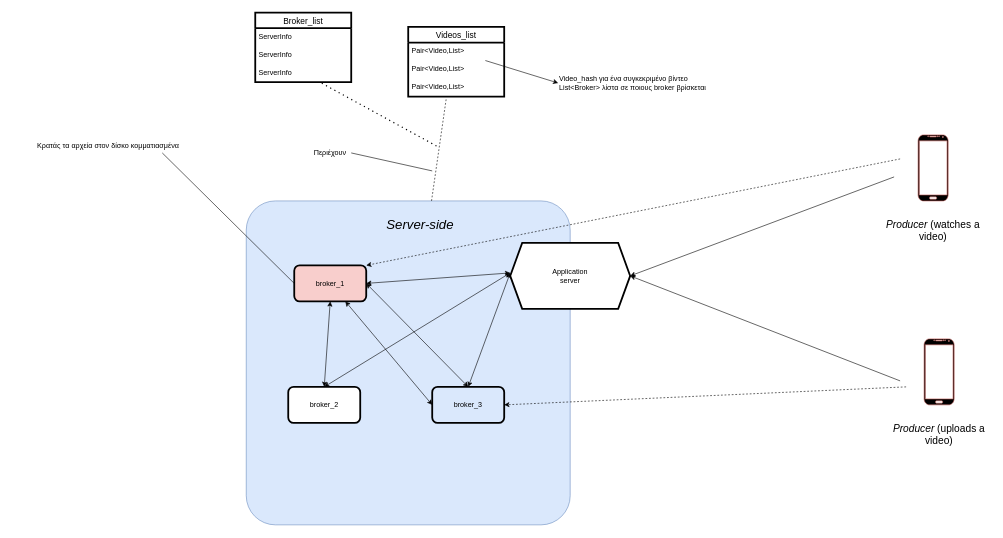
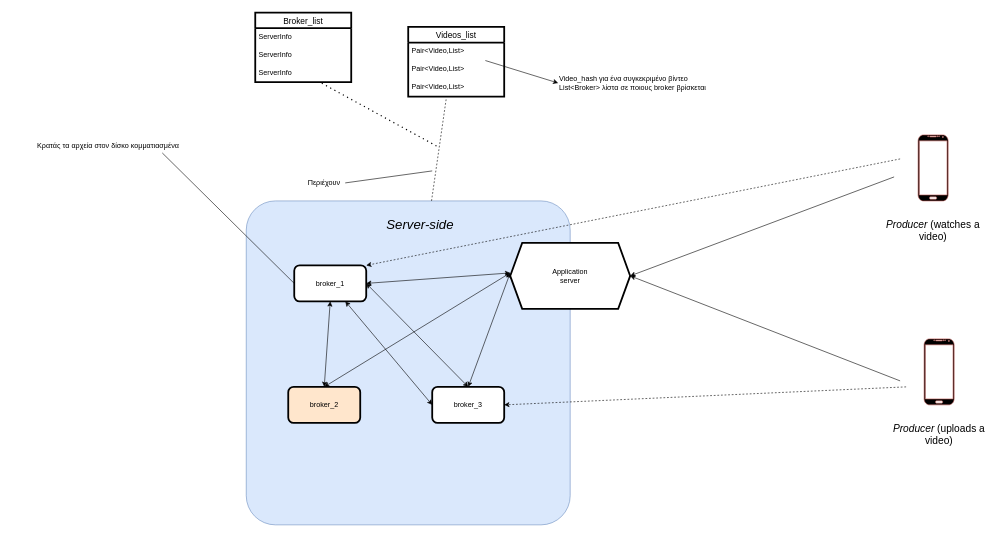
node "Περιέχουν": moved (330, 153) -> (324, 183)
node "broker_1": fillcolor #f8cecc -> #ffffff
node "broker_2": fillcolor #ffffff -> #ffe6cc
node "broker_3": fillcolor #dae8fc -> #ffffff
